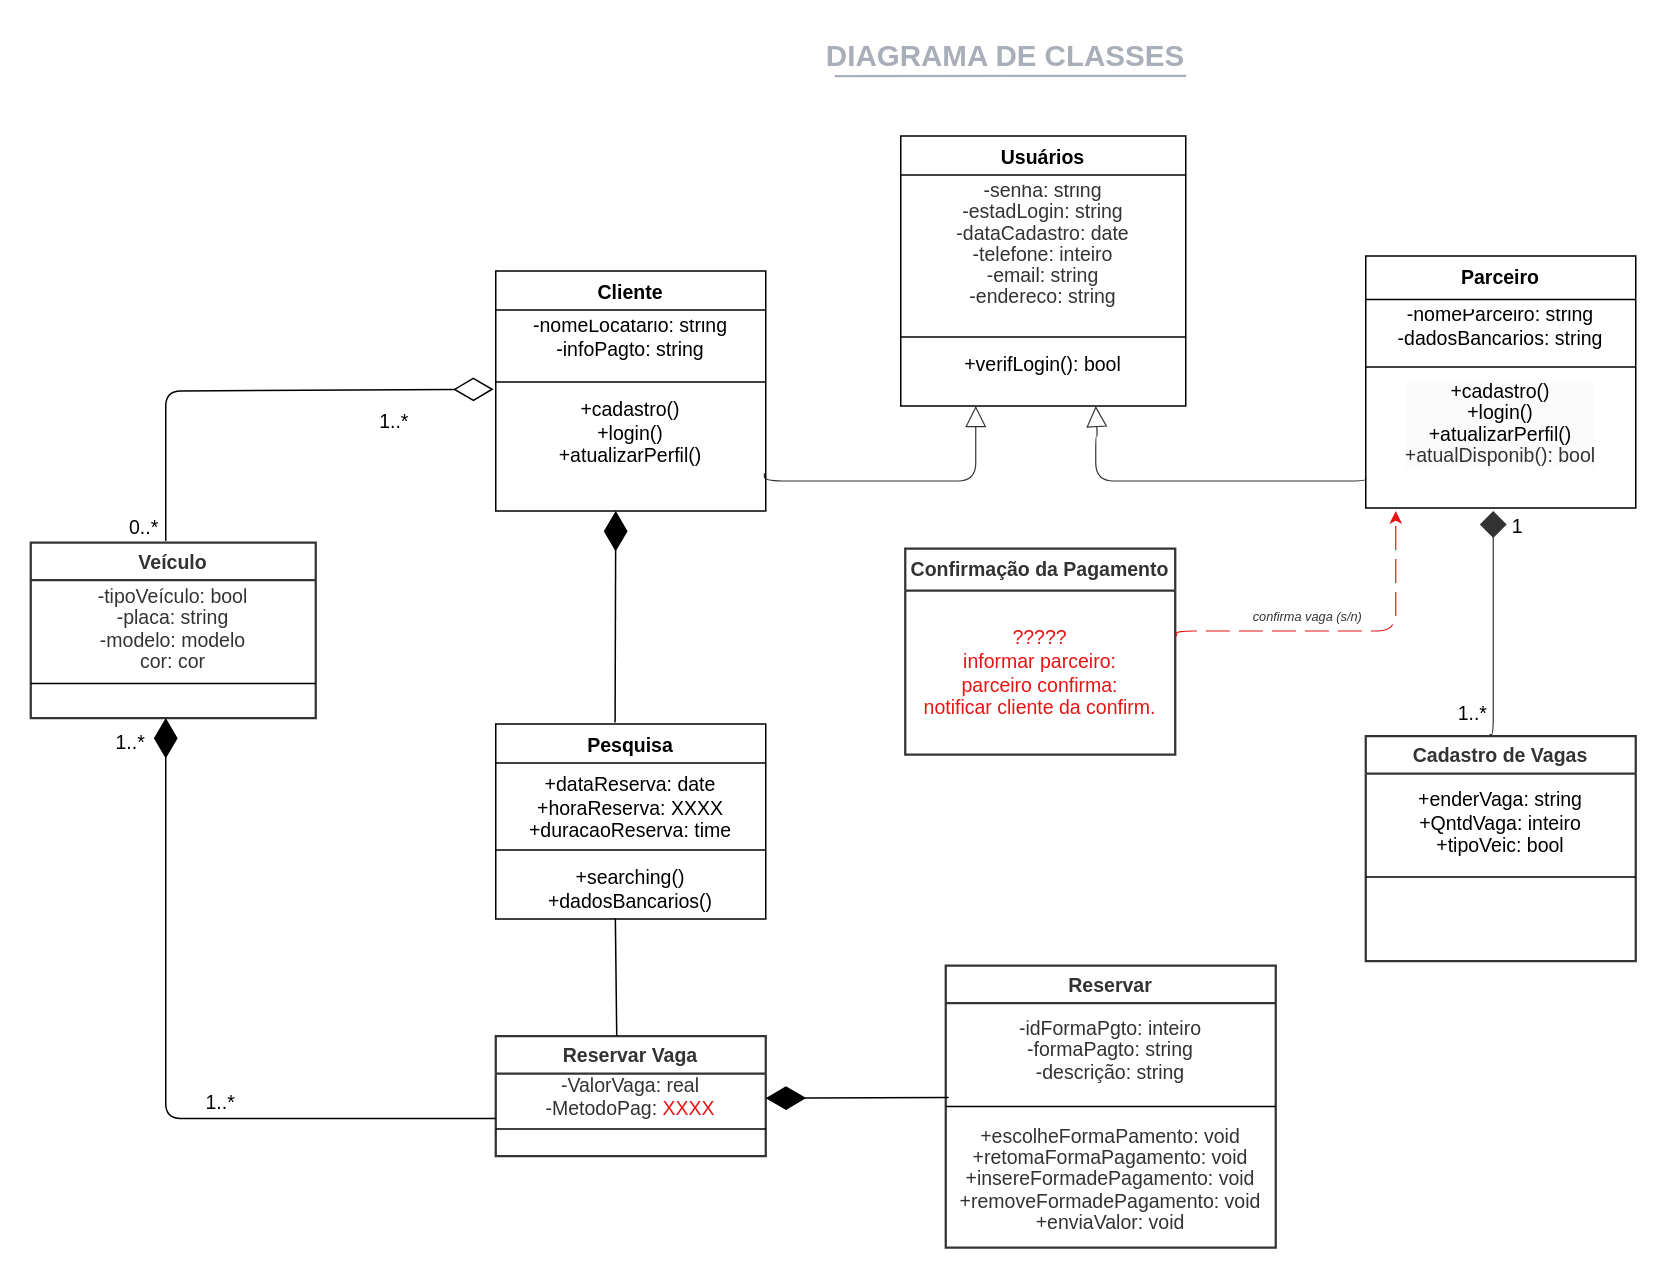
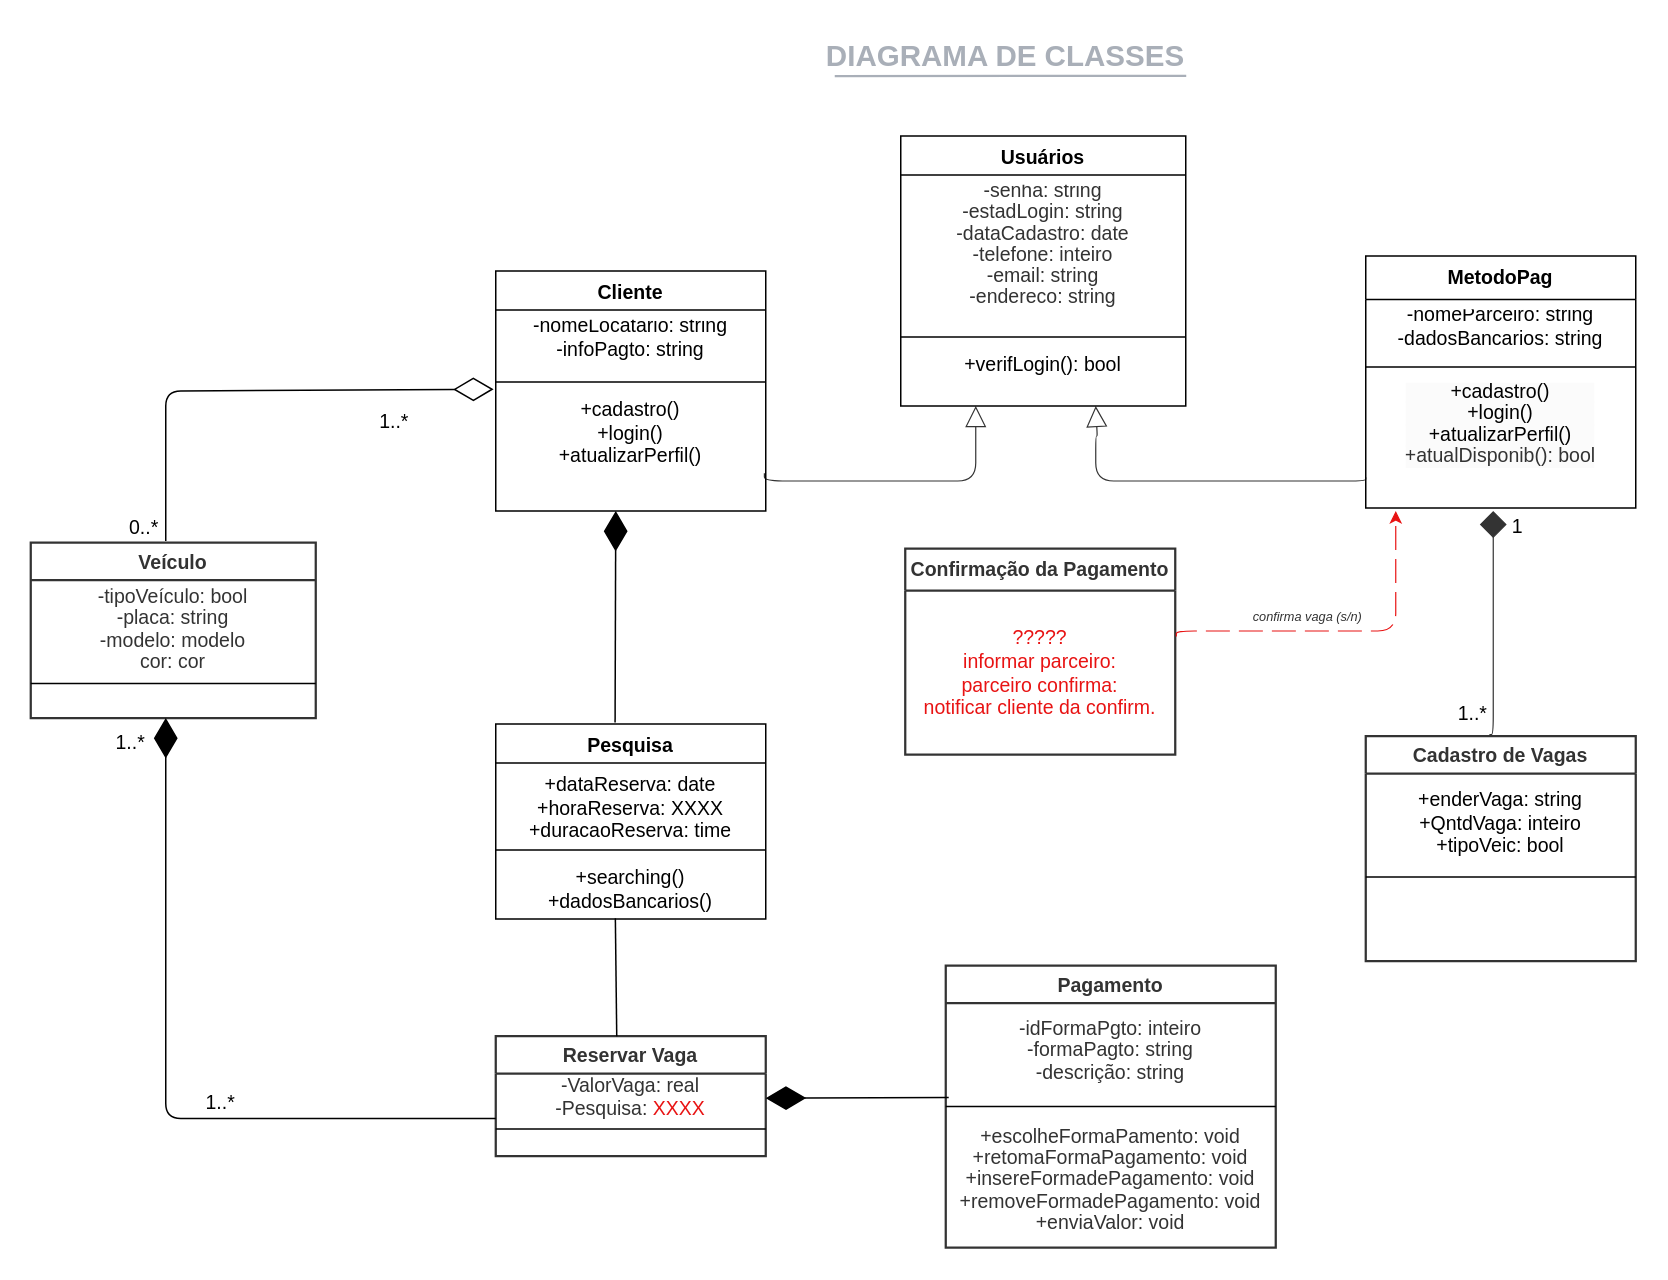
node "Parceiro": label "Parceiro" -> "MetodoPag"
node "Reservar": label "Reservar" -> "Pagamento"
node "-ValorVaga: real -MetodoPag: XXXX": label "-ValorVaga: real -MetodoPag: XXXX" -> "-ValorVaga: real -Pesquisa: XXXX"
